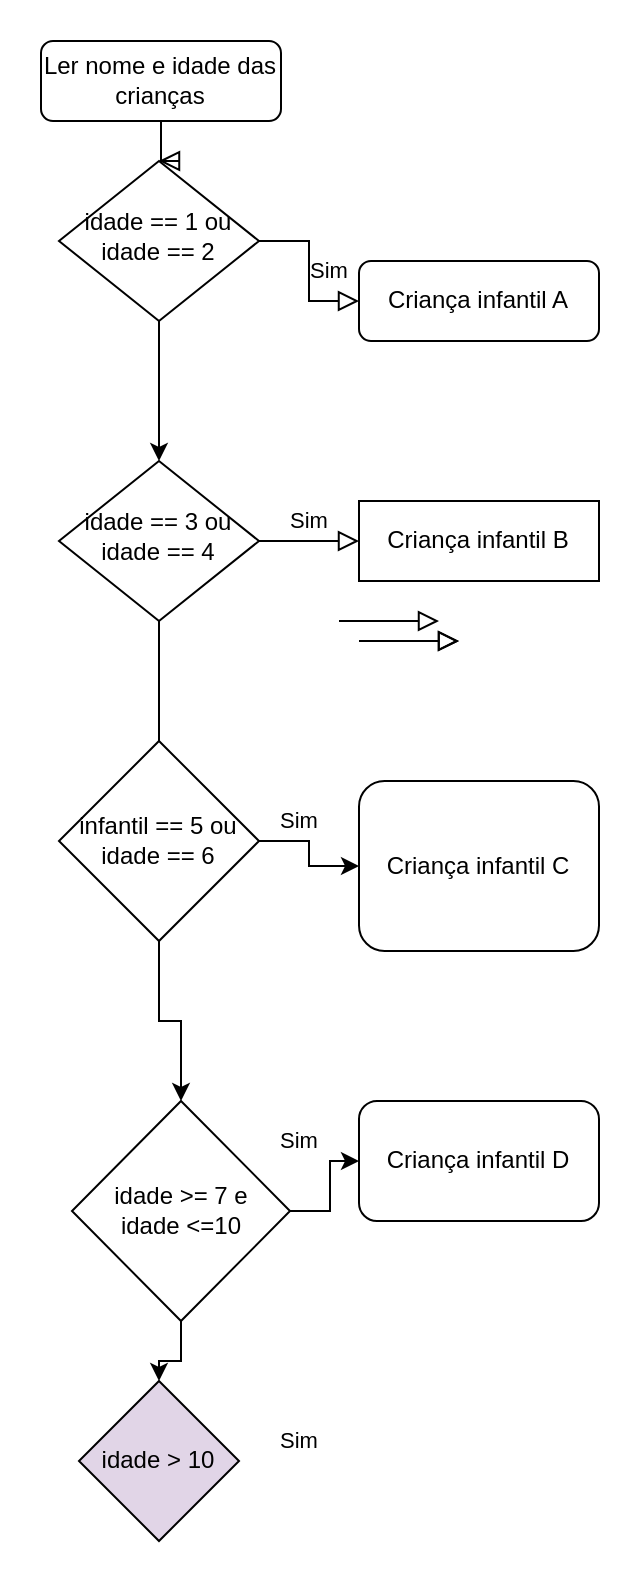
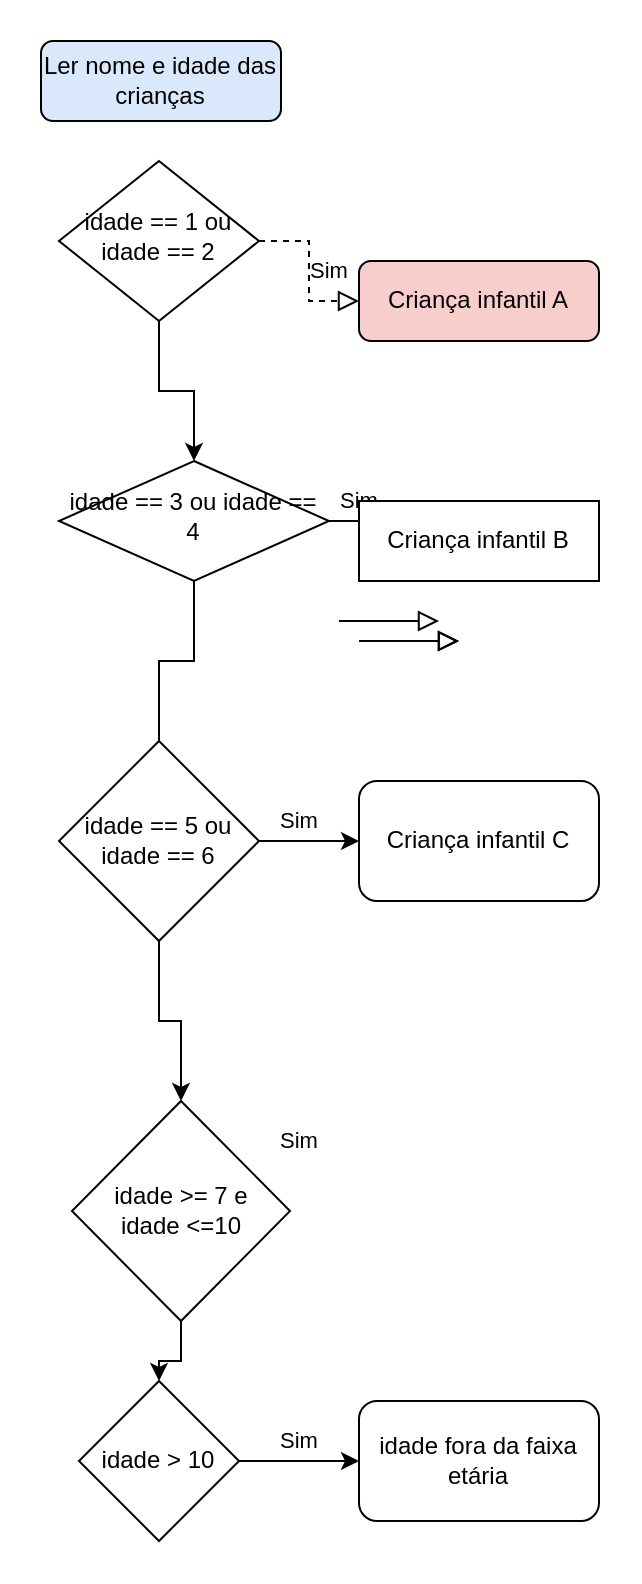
node "Ler nome e idade das crianças": fillcolor #ffffff -> #dae8fc
edge "Ler nome e idade das crianças" -> "idade == 1 ou idade == 2": removed
edge "idade == 1 ou idade == 2" -> "Criança infantil A": style solid -> dashed
node "Criança infantil A": fillcolor #ffffff -> #f8cecc
node "idade == 3 ou idade == 4": size 200x160 -> 270x120
node "infantil == 5 ou idade == 6": label "infantil == 5 ou idade == 6" -> "idade == 5 ou idade == 6"
node "Criança infantil C": size 240x170 -> 240x120
node "Criança infantil D": removed
edge "idade >= 7 e idade <=10" -> "Criança infantil D": removed
node "idade > 10": fillcolor #e1d5e7 -> #ffffff
edge "idade > 10" -> "idade fora da faixa etária": added
node "idade fora da faixa etária": added
